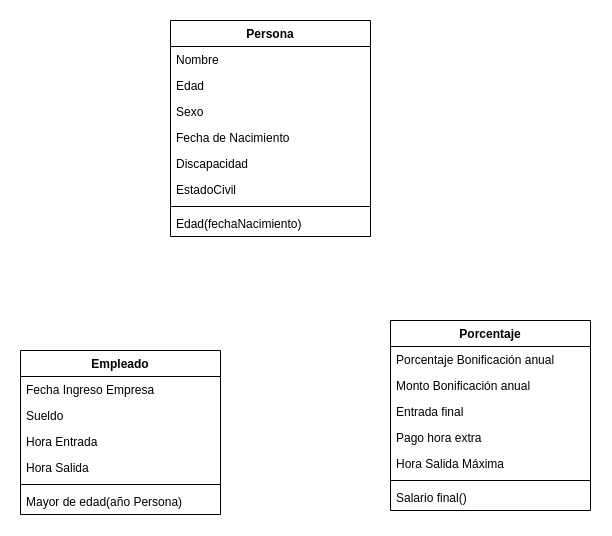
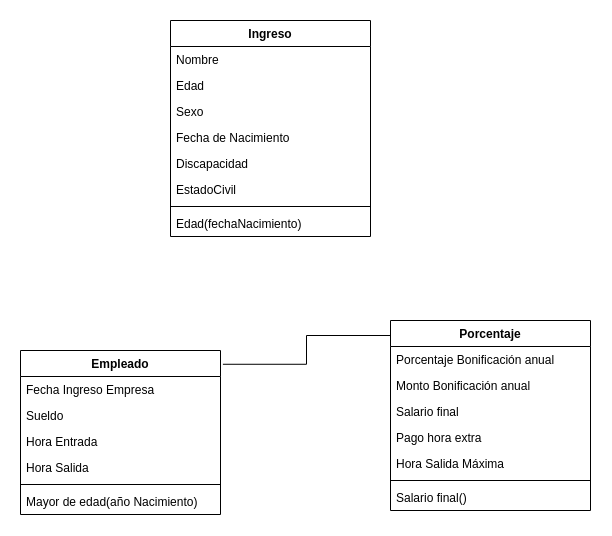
node "Persona": label "Persona" -> "Ingreso"
edge "Porcentaje" -- "Empleado": added
node "Entrada final": label "Entrada final" -> "Salario final"
node "Mayor de edad(año Persona)": label "Mayor de edad(año Persona)" -> "Mayor de edad(año Nacimiento)"
